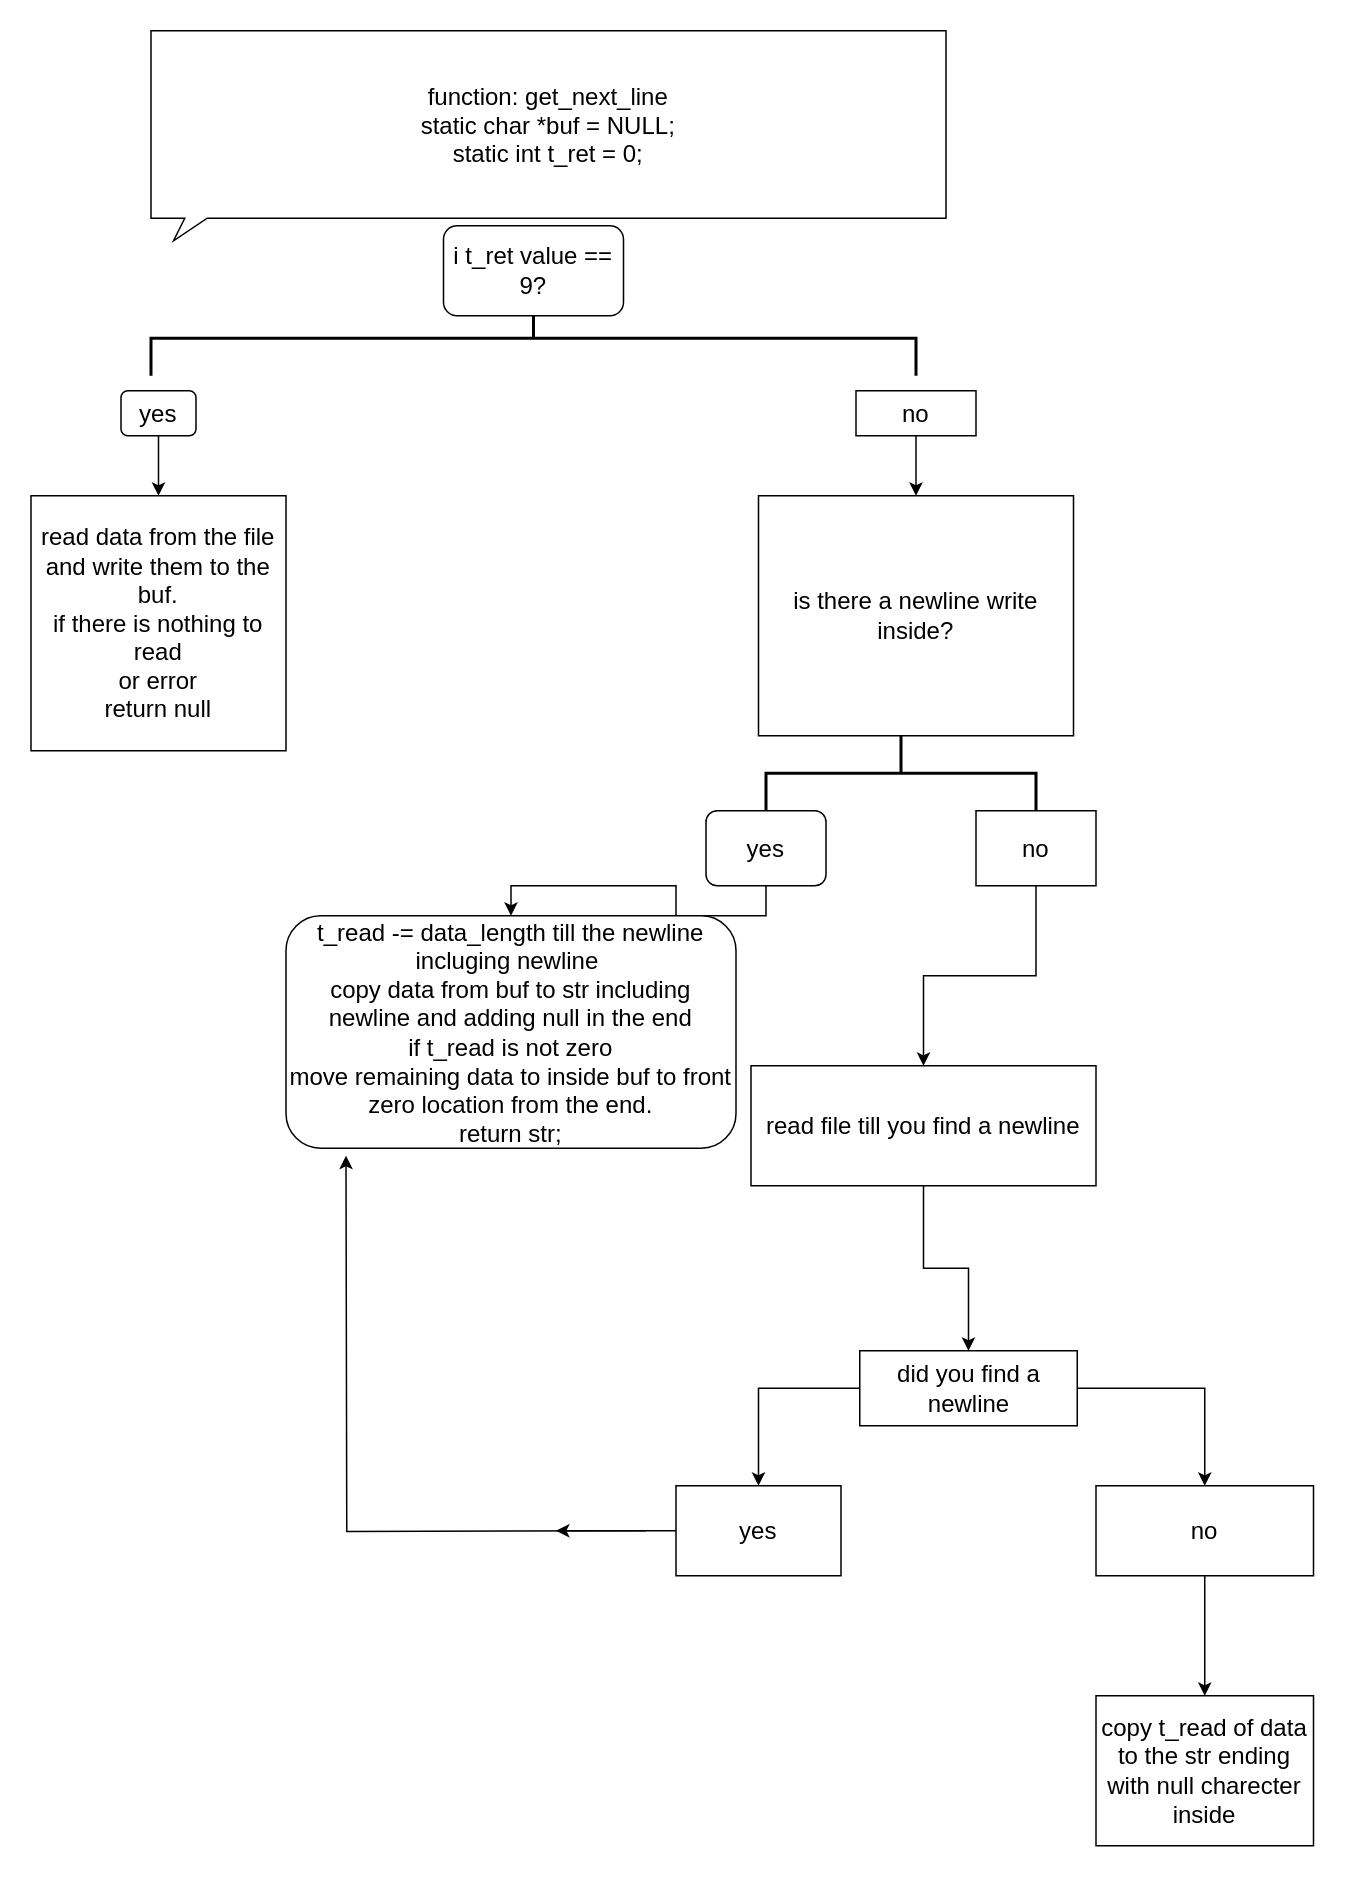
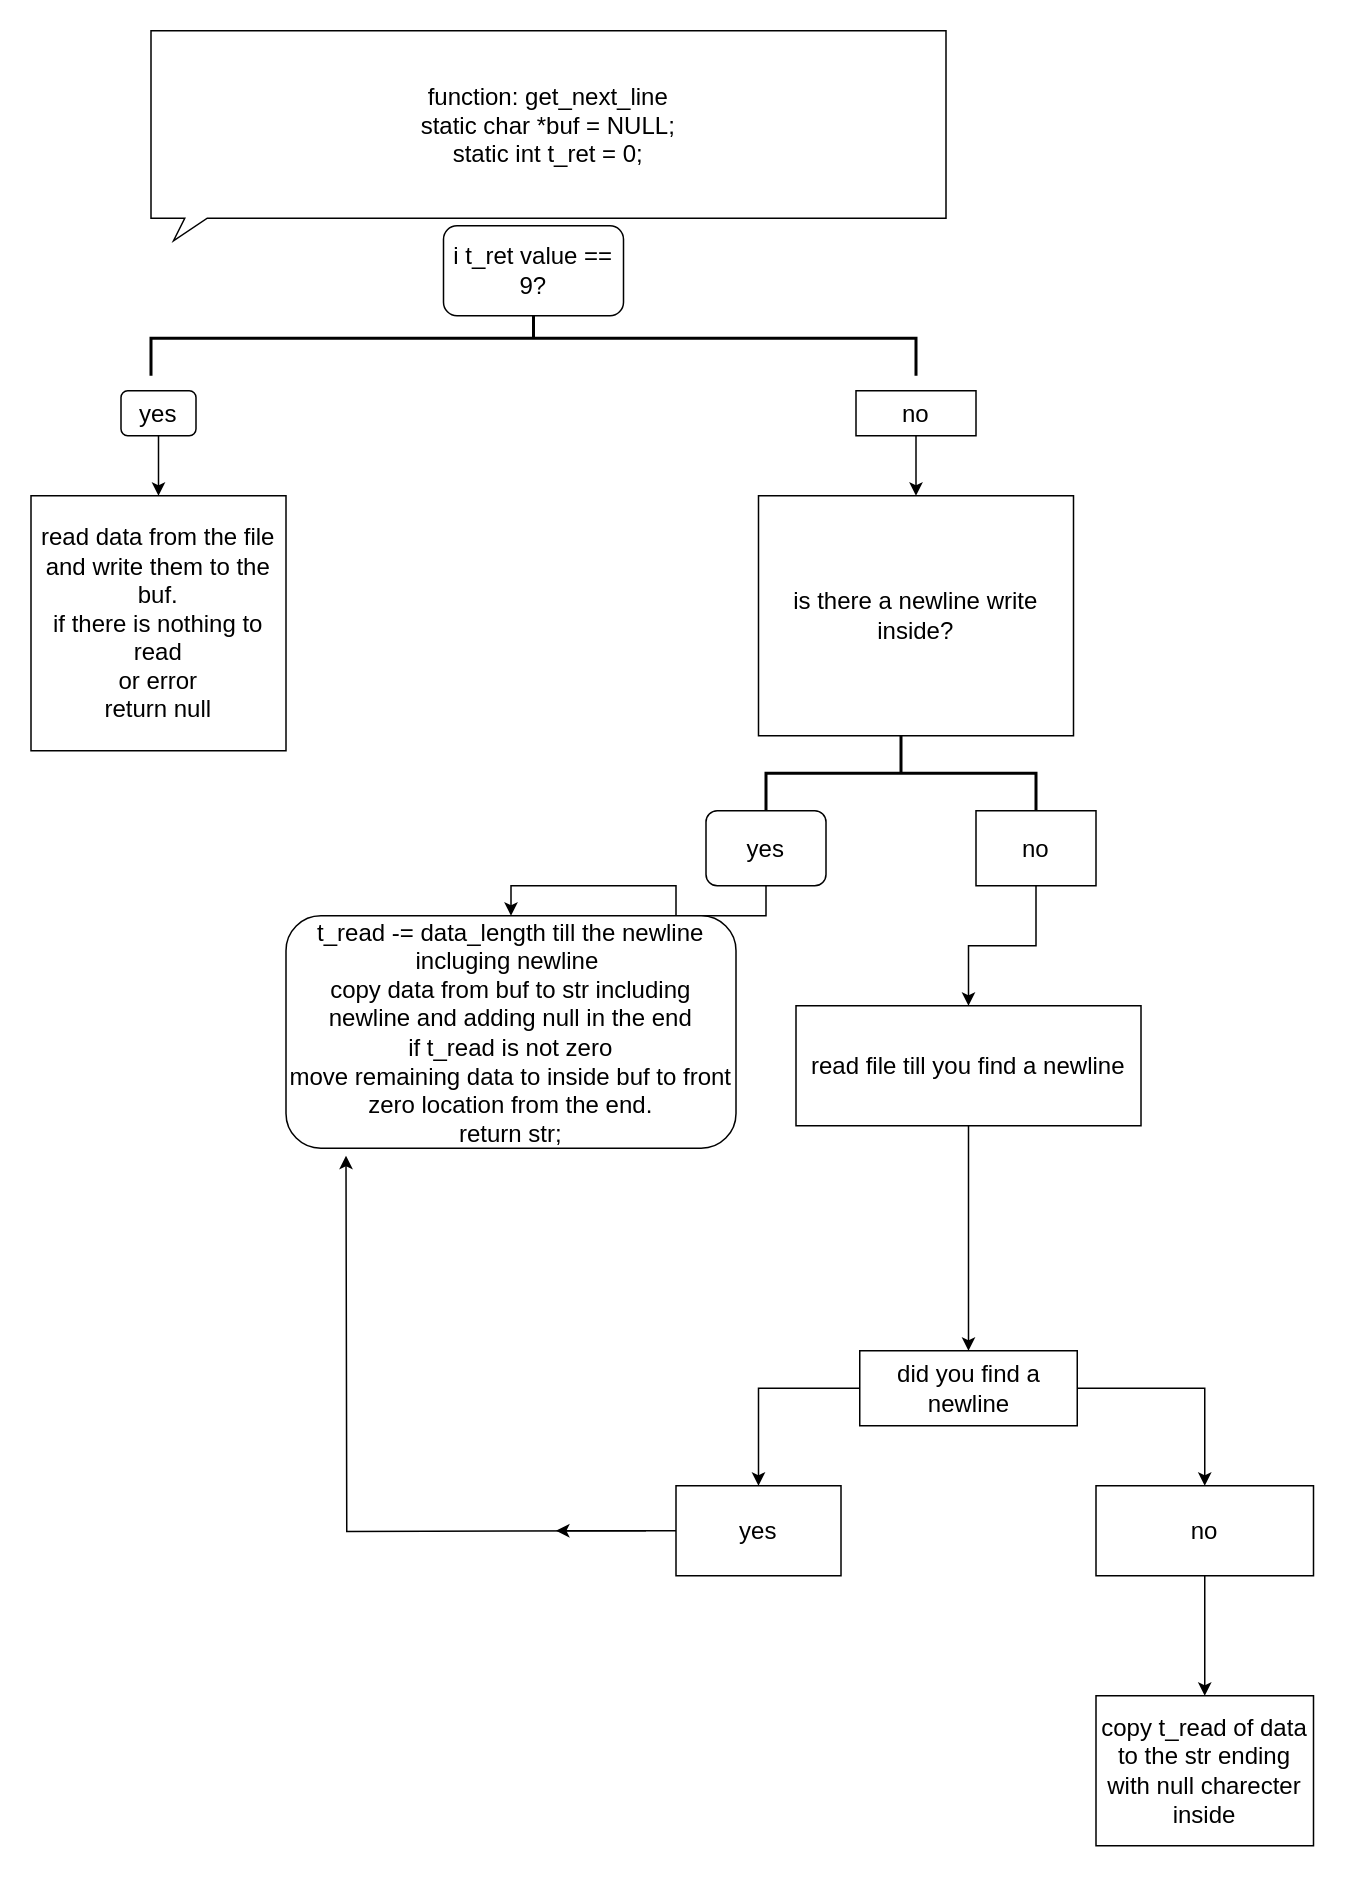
node "read file till you find a newline": moved (923, 1126) -> (968, 1066)
